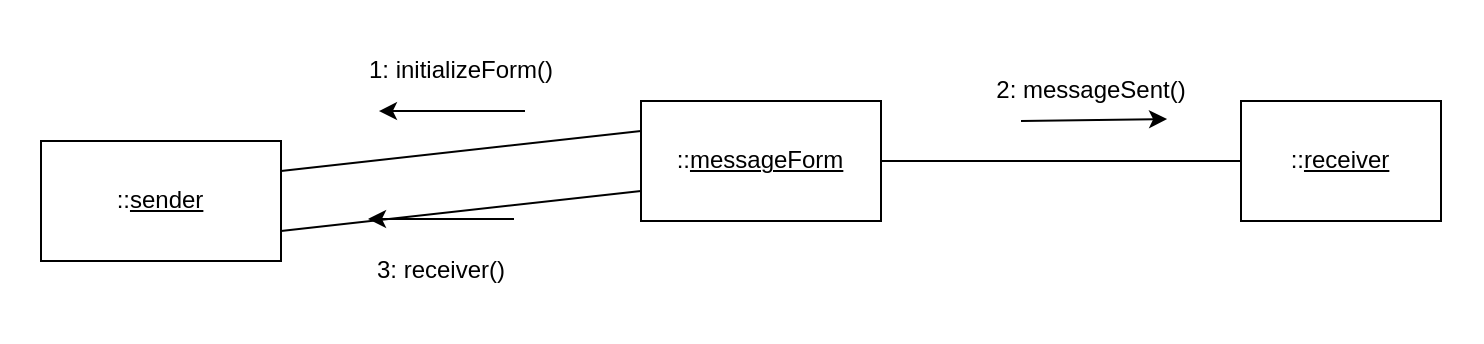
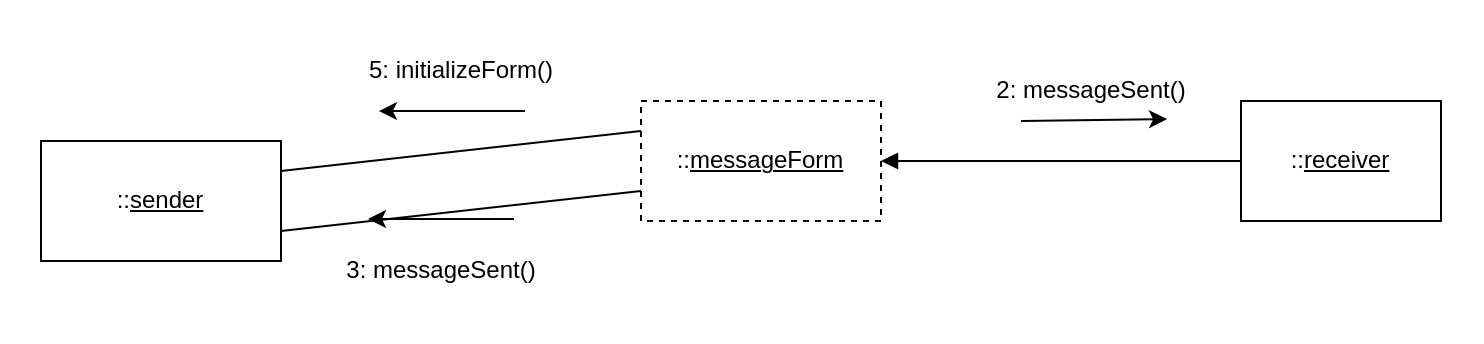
node "1: initializeForm()": label "1: initializeForm()" -> "5: initializeForm()"
node "::messageForm": style solid -> dashed
edge "::messageForm" -- "::receiver": arrowhead none -> block
node "3: receiver()": label "3: receiver()" -> "3: messageSent()"
